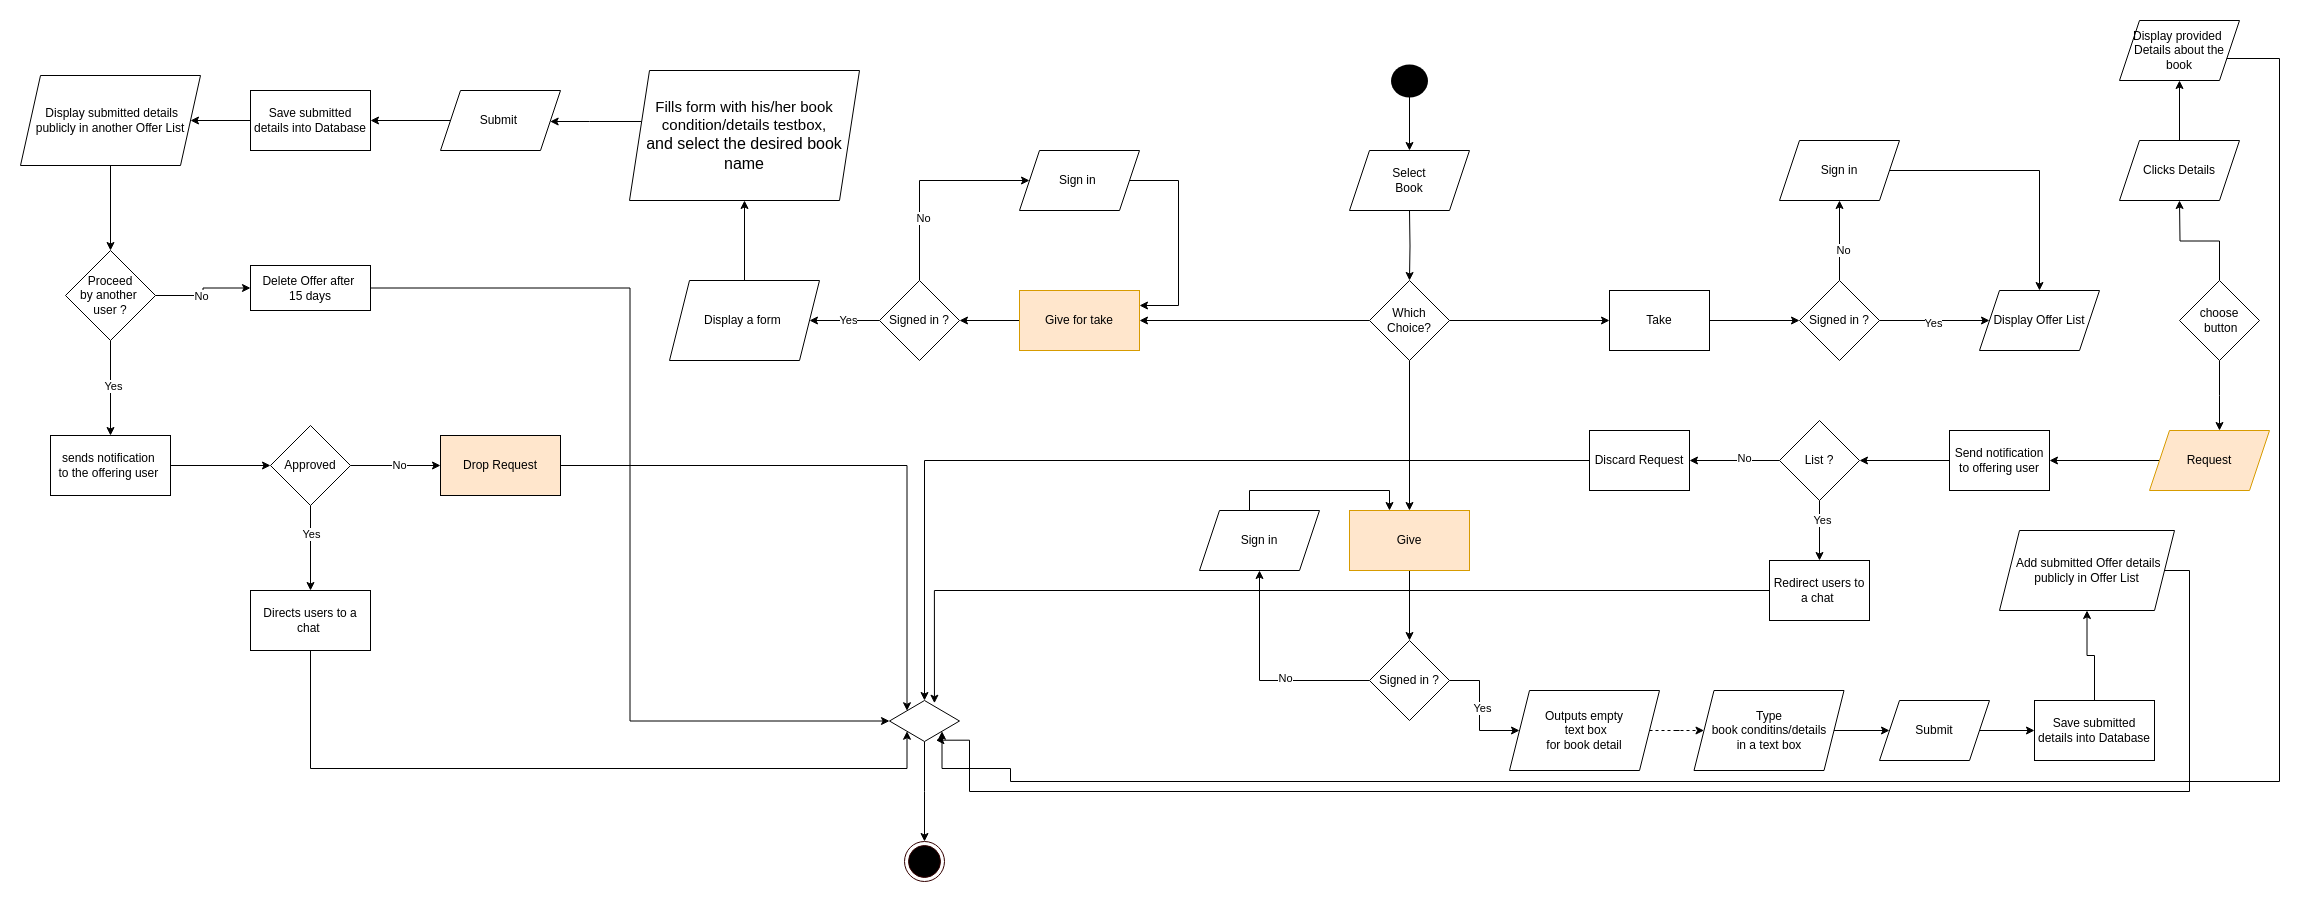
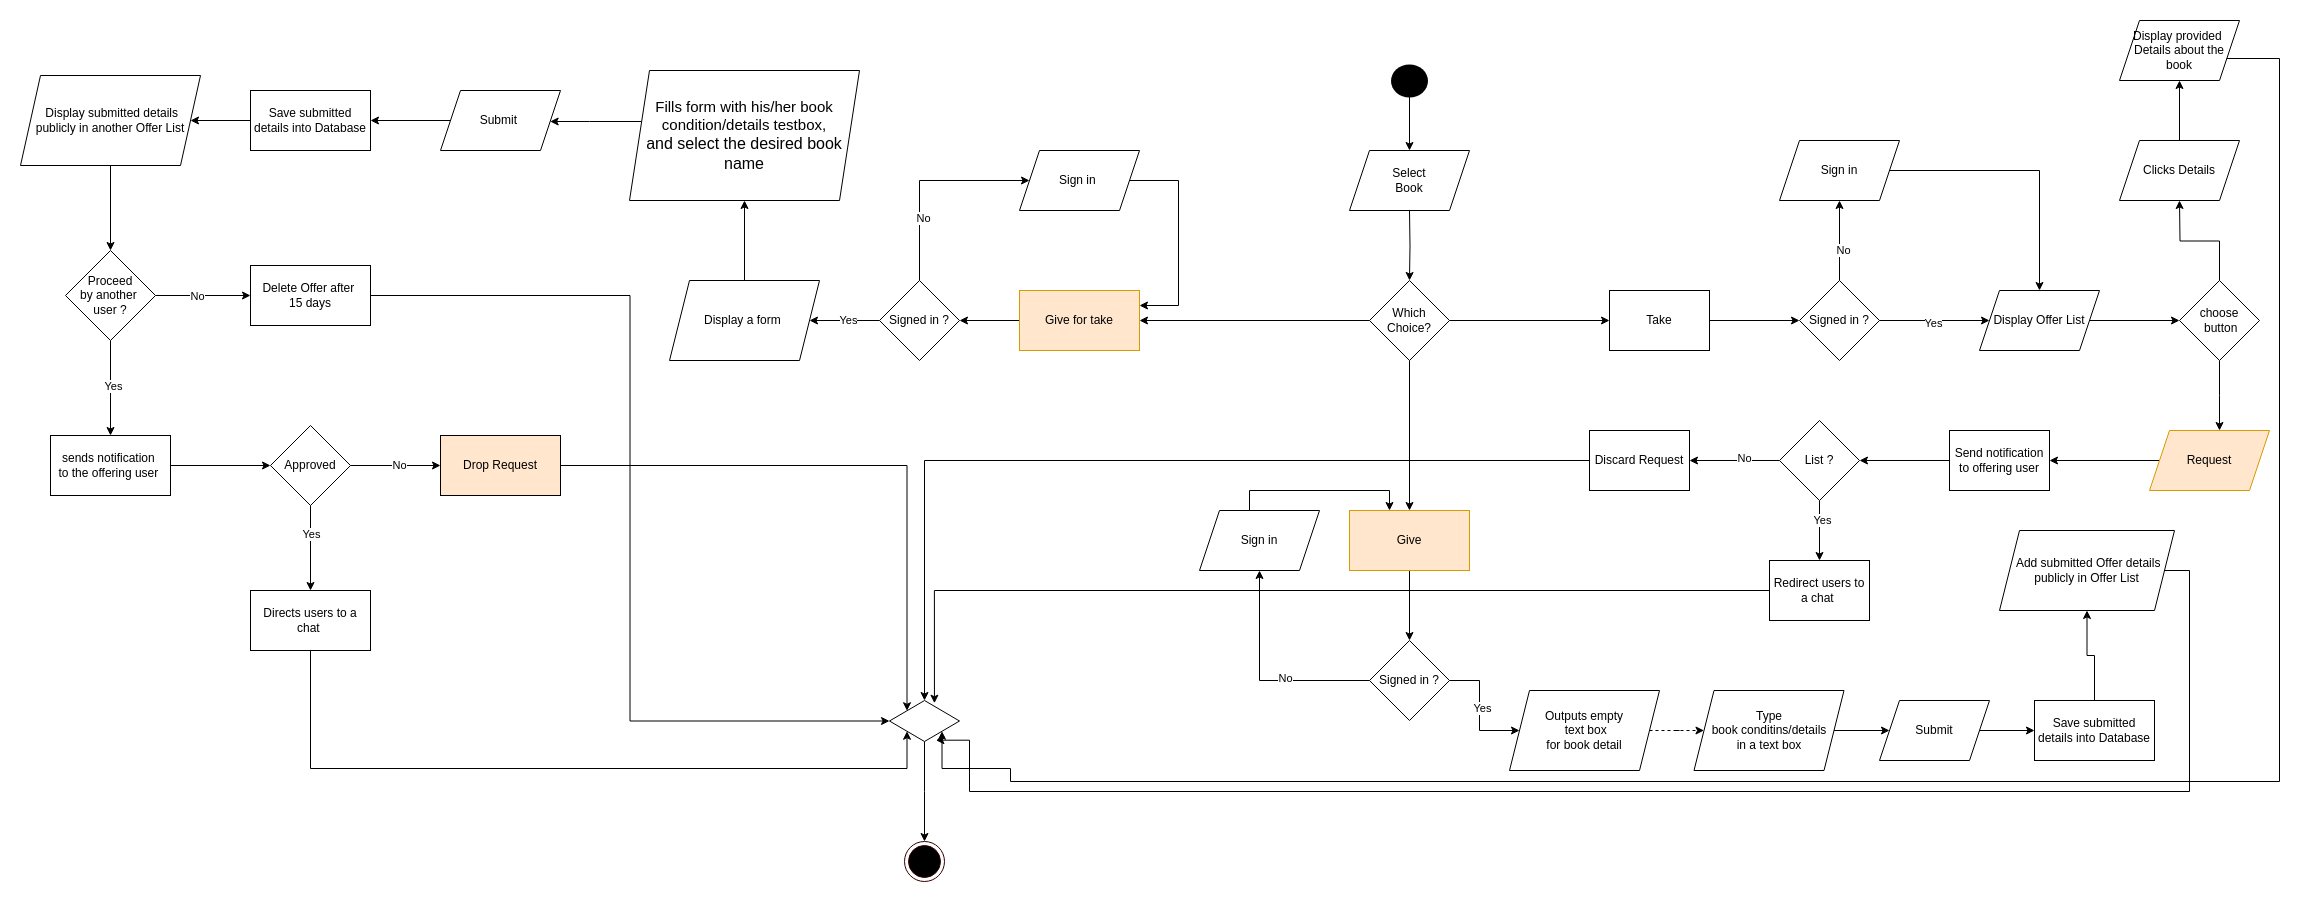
node "Delete Offer after 15 days": size 120x45 -> 120x60
edge "Display Offer List" -> "choose button": added
